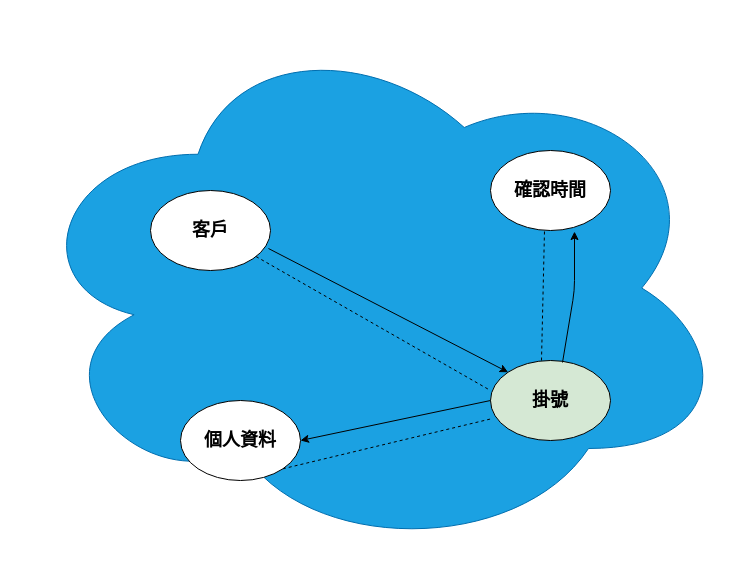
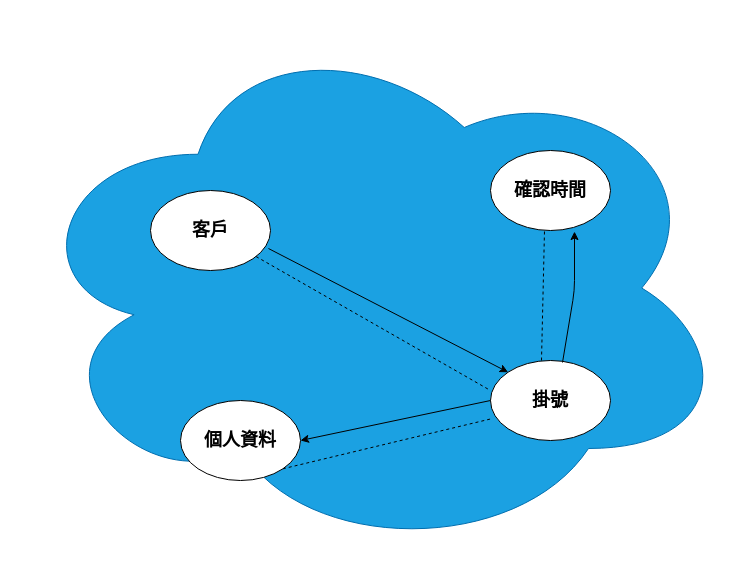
node "掛號": fillcolor #d5e8d4 -> #ffffff
